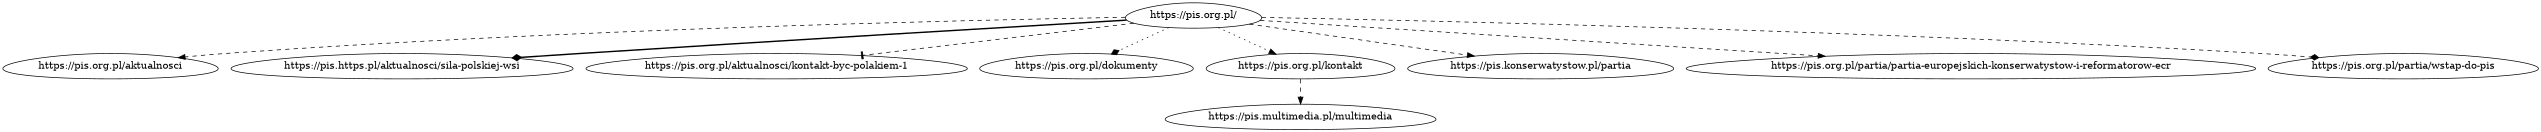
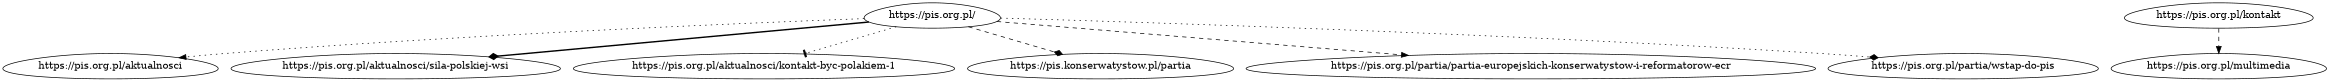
edge "https://pis.org.pl/" -> "https://pis.org.pl/aktualnosci": style dashed -> dotted
edge "https://pis.org.pl/" -> "https://pis.org.pl/partia/wstap-do-pis": style dashed -> dotted
edge "https://pis.org.pl/" -> "https://pis.org.pl/aktualnosci/kontakt-byc-polakiem-1": style dashed -> dotted
edge "https://pis.org.pl/" -> "https://pis.org.pl/kontakt": removed
edge "https://pis.org.pl/" -> "https://pis.konserwatystow.pl/partia": arrowhead normal -> diamond
node "https://pis.https.pl/aktualnosci/sila-polskiej-wsi": label "https://pis.https.pl/aktualnosci/sila-polskiej-wsi" -> "https://pis.org.pl/aktualnosci/sila-polskiej-wsi"
node "https://pis.org.pl/dokumenty": removed
node "https://pis.multimedia.pl/multimedia": label "https://pis.multimedia.pl/multimedia" -> "https://pis.org.pl/multimedia"
